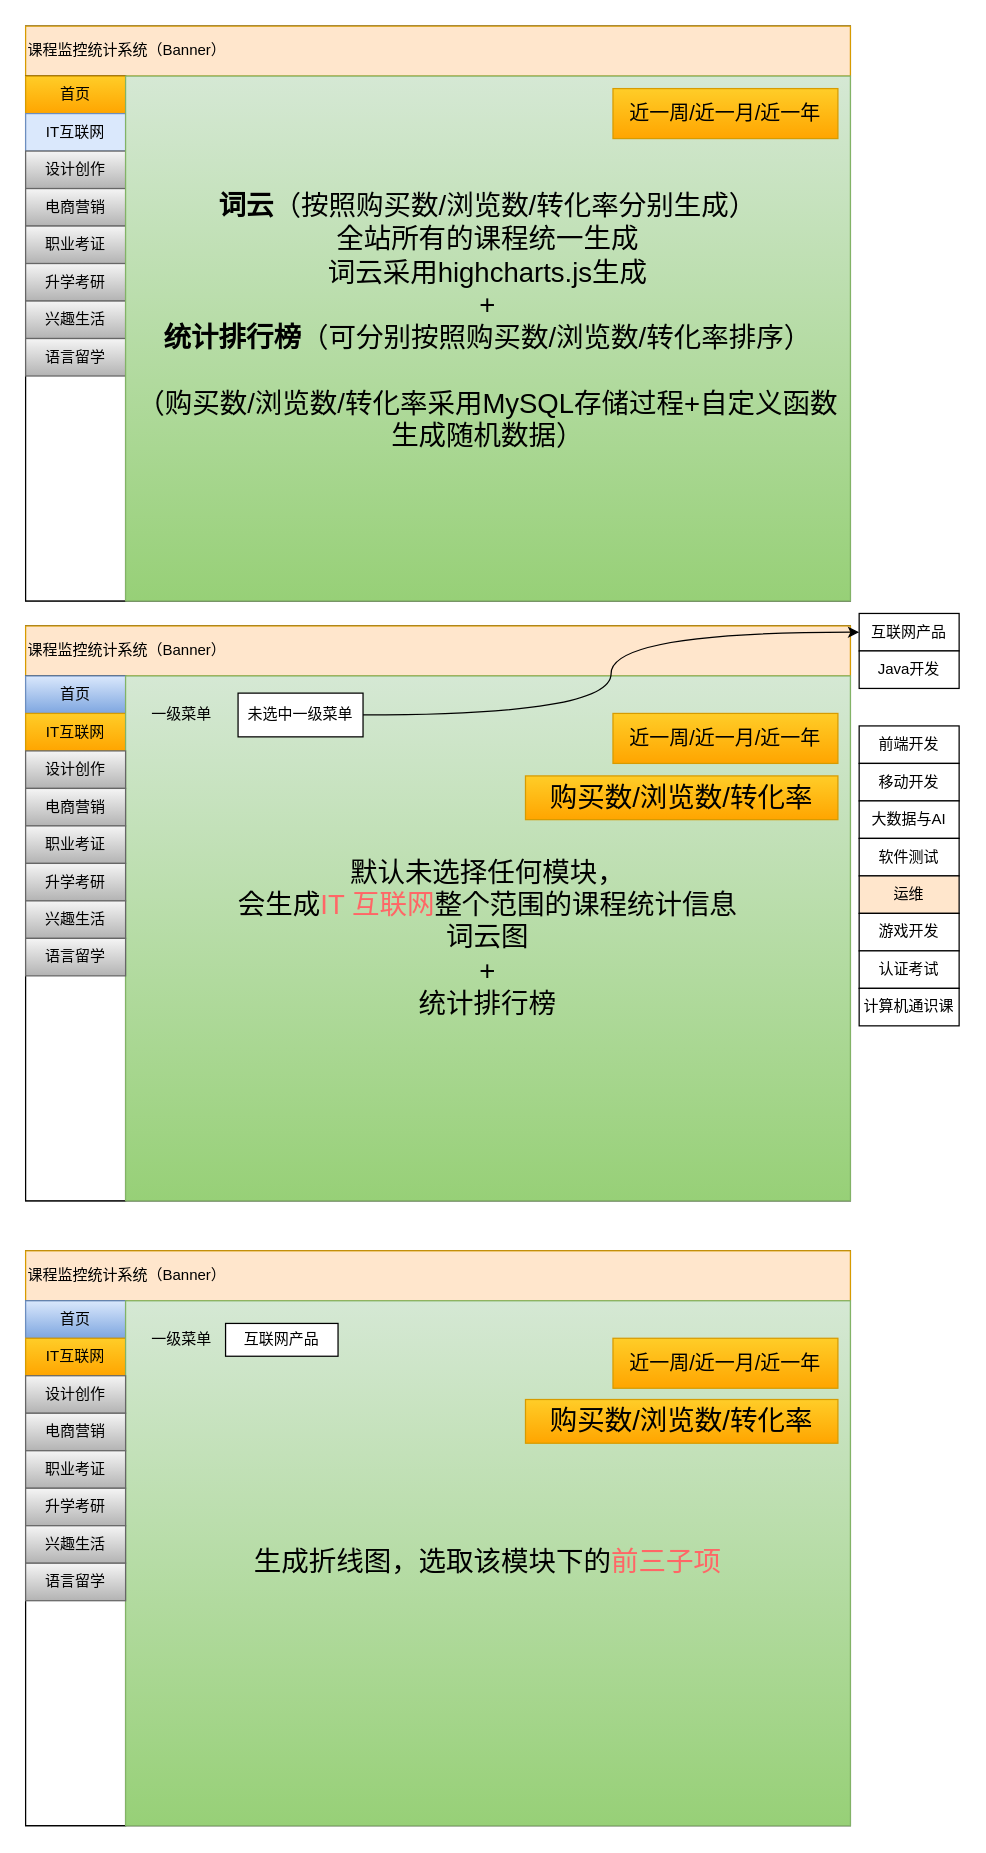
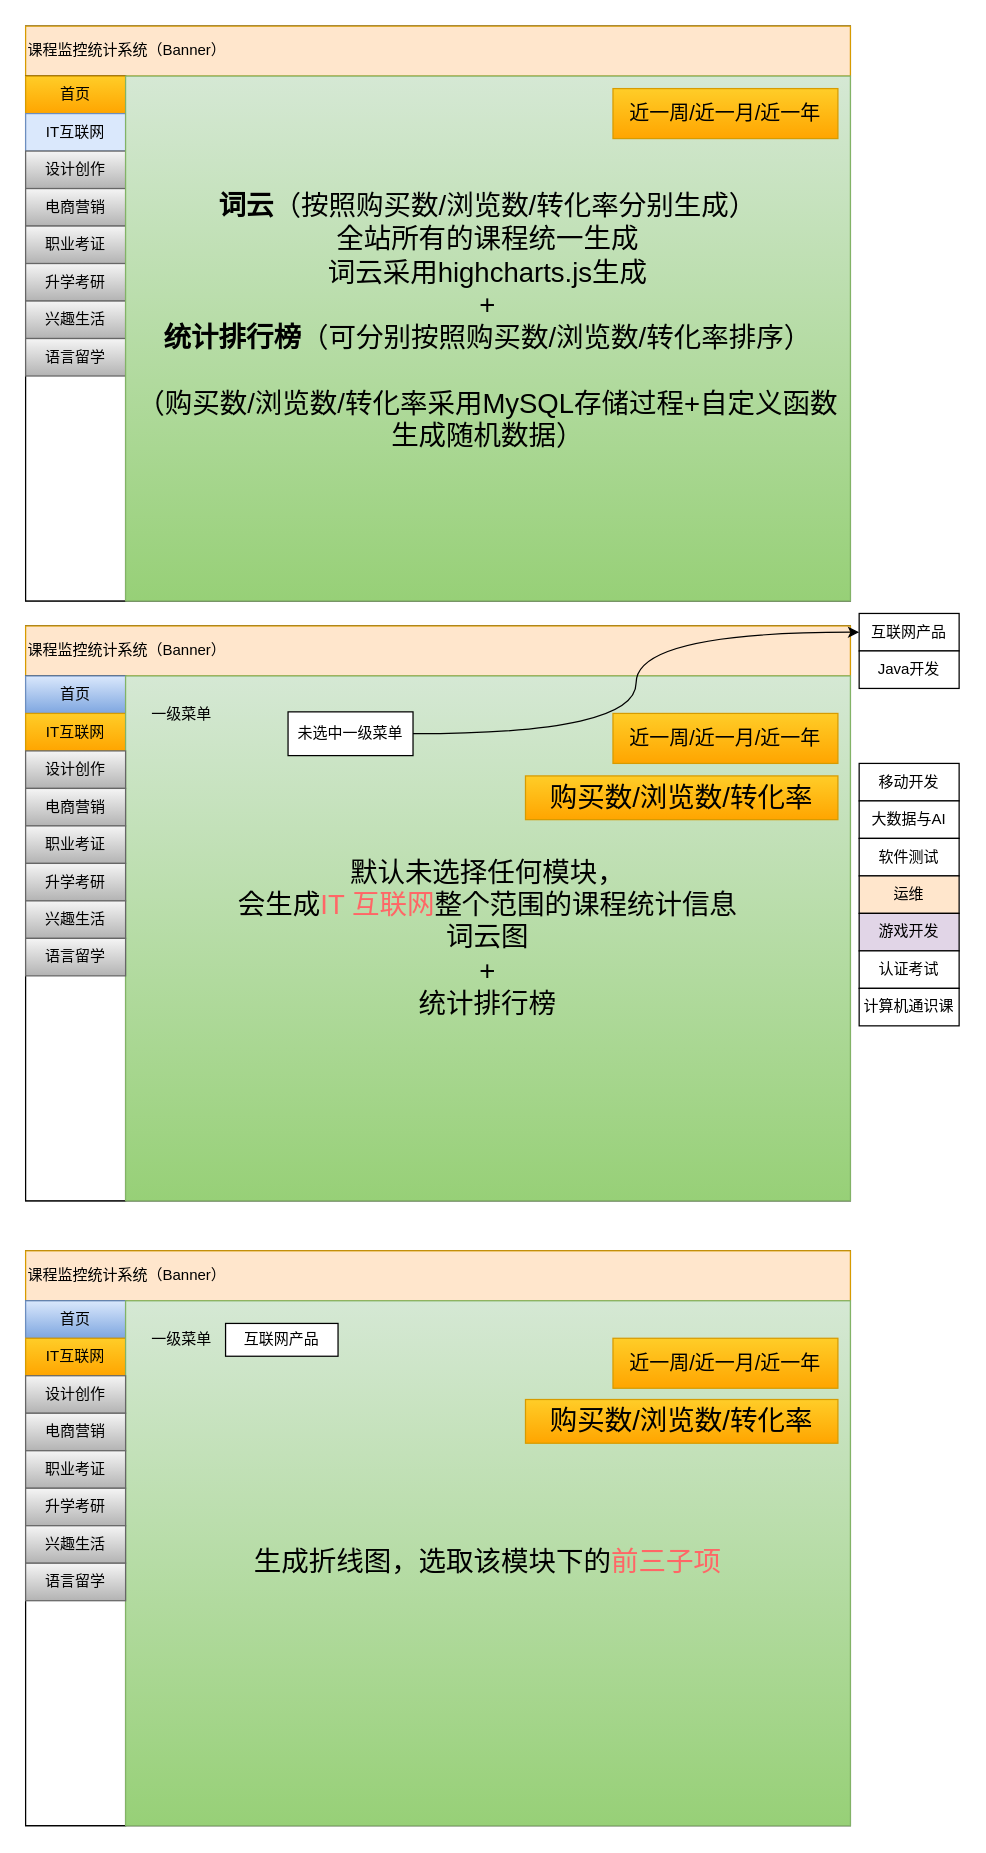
node "未选中一级菜单": moved (301, 715) -> (351, 733)
node "前端开发": removed
node "游戏开发": fillcolor #ffffff -> #e1d5e7
